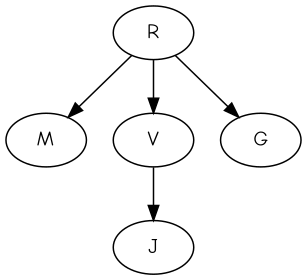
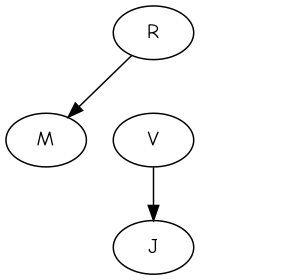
edge "R" -> "V": removed
node "G": removed
